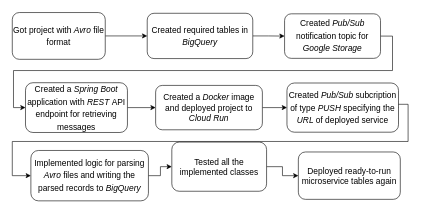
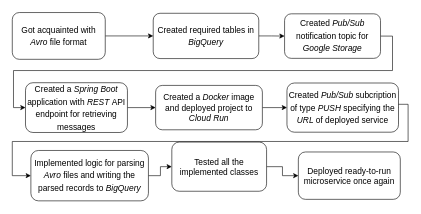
node "Got project with Avro file format": label "Got project with Avro file format" -> "Got acquainted with Avro file format"
node "Created required tables in BigQuery": moved (200, 36) -> (206, 36)
node "Deployed ready-to-run microservice tables again": label "Deployed ready-to-run microservice tables again" -> "Deployed ready-to-run microservice once again"
